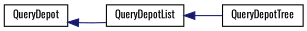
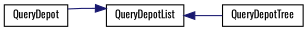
edge "QueryDepotList" -> "QueryDepot": reversed
